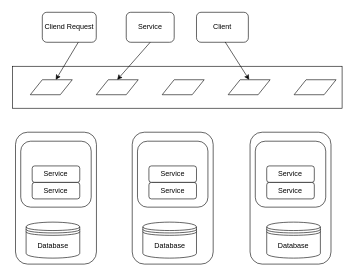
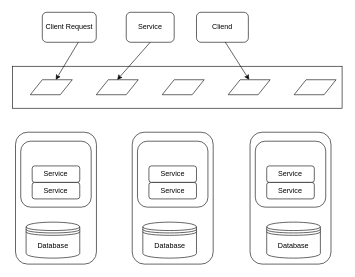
node "Cliend Request": label "Cliend Request" -> "Client Request"
node "Client": label "Client" -> "Cliend"
